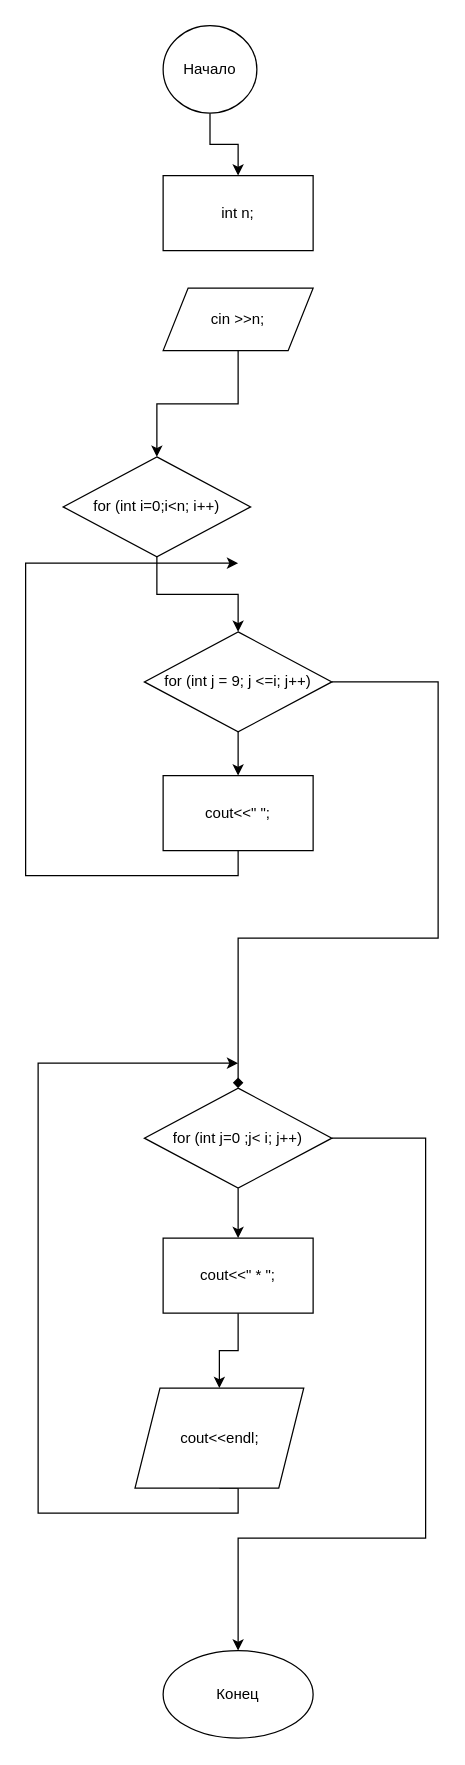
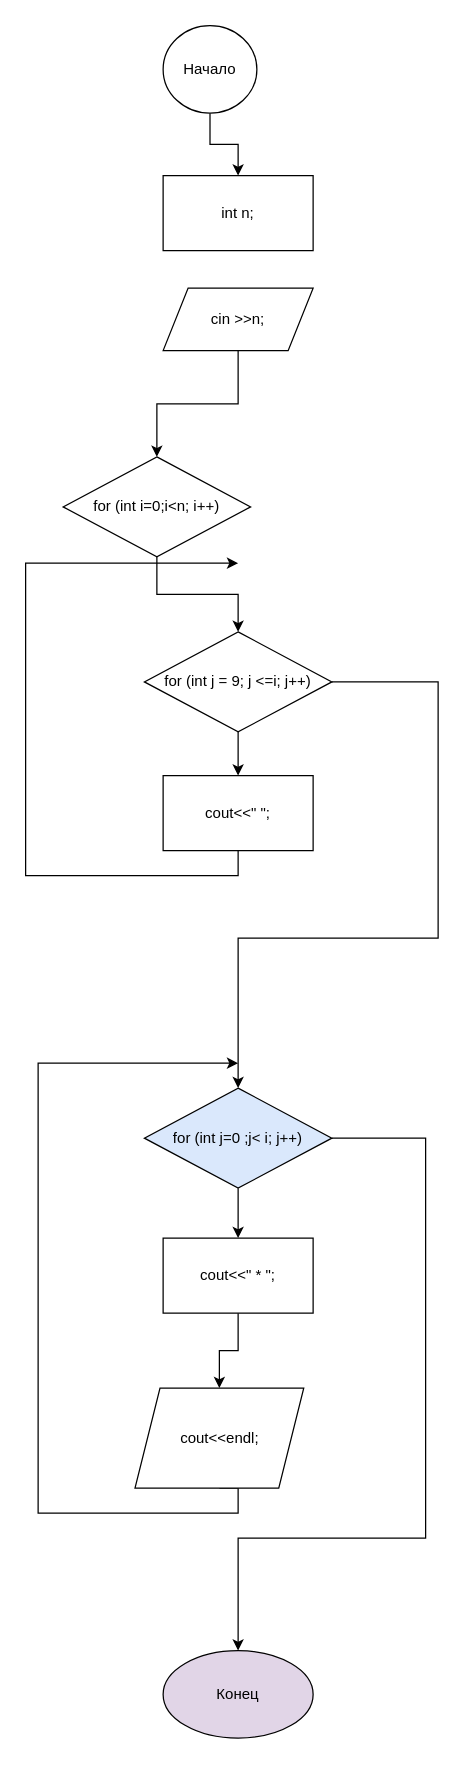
edge "for (int j = 9; j <=i; j++)" -> "for (int j=0 ;j< i; j++)": arrowhead diamond -> classic
node "for (int j=0 ;j< i; j++)": fillcolor #ffffff -> #dae8fc
node "Конец": fillcolor #ffffff -> #e1d5e7
